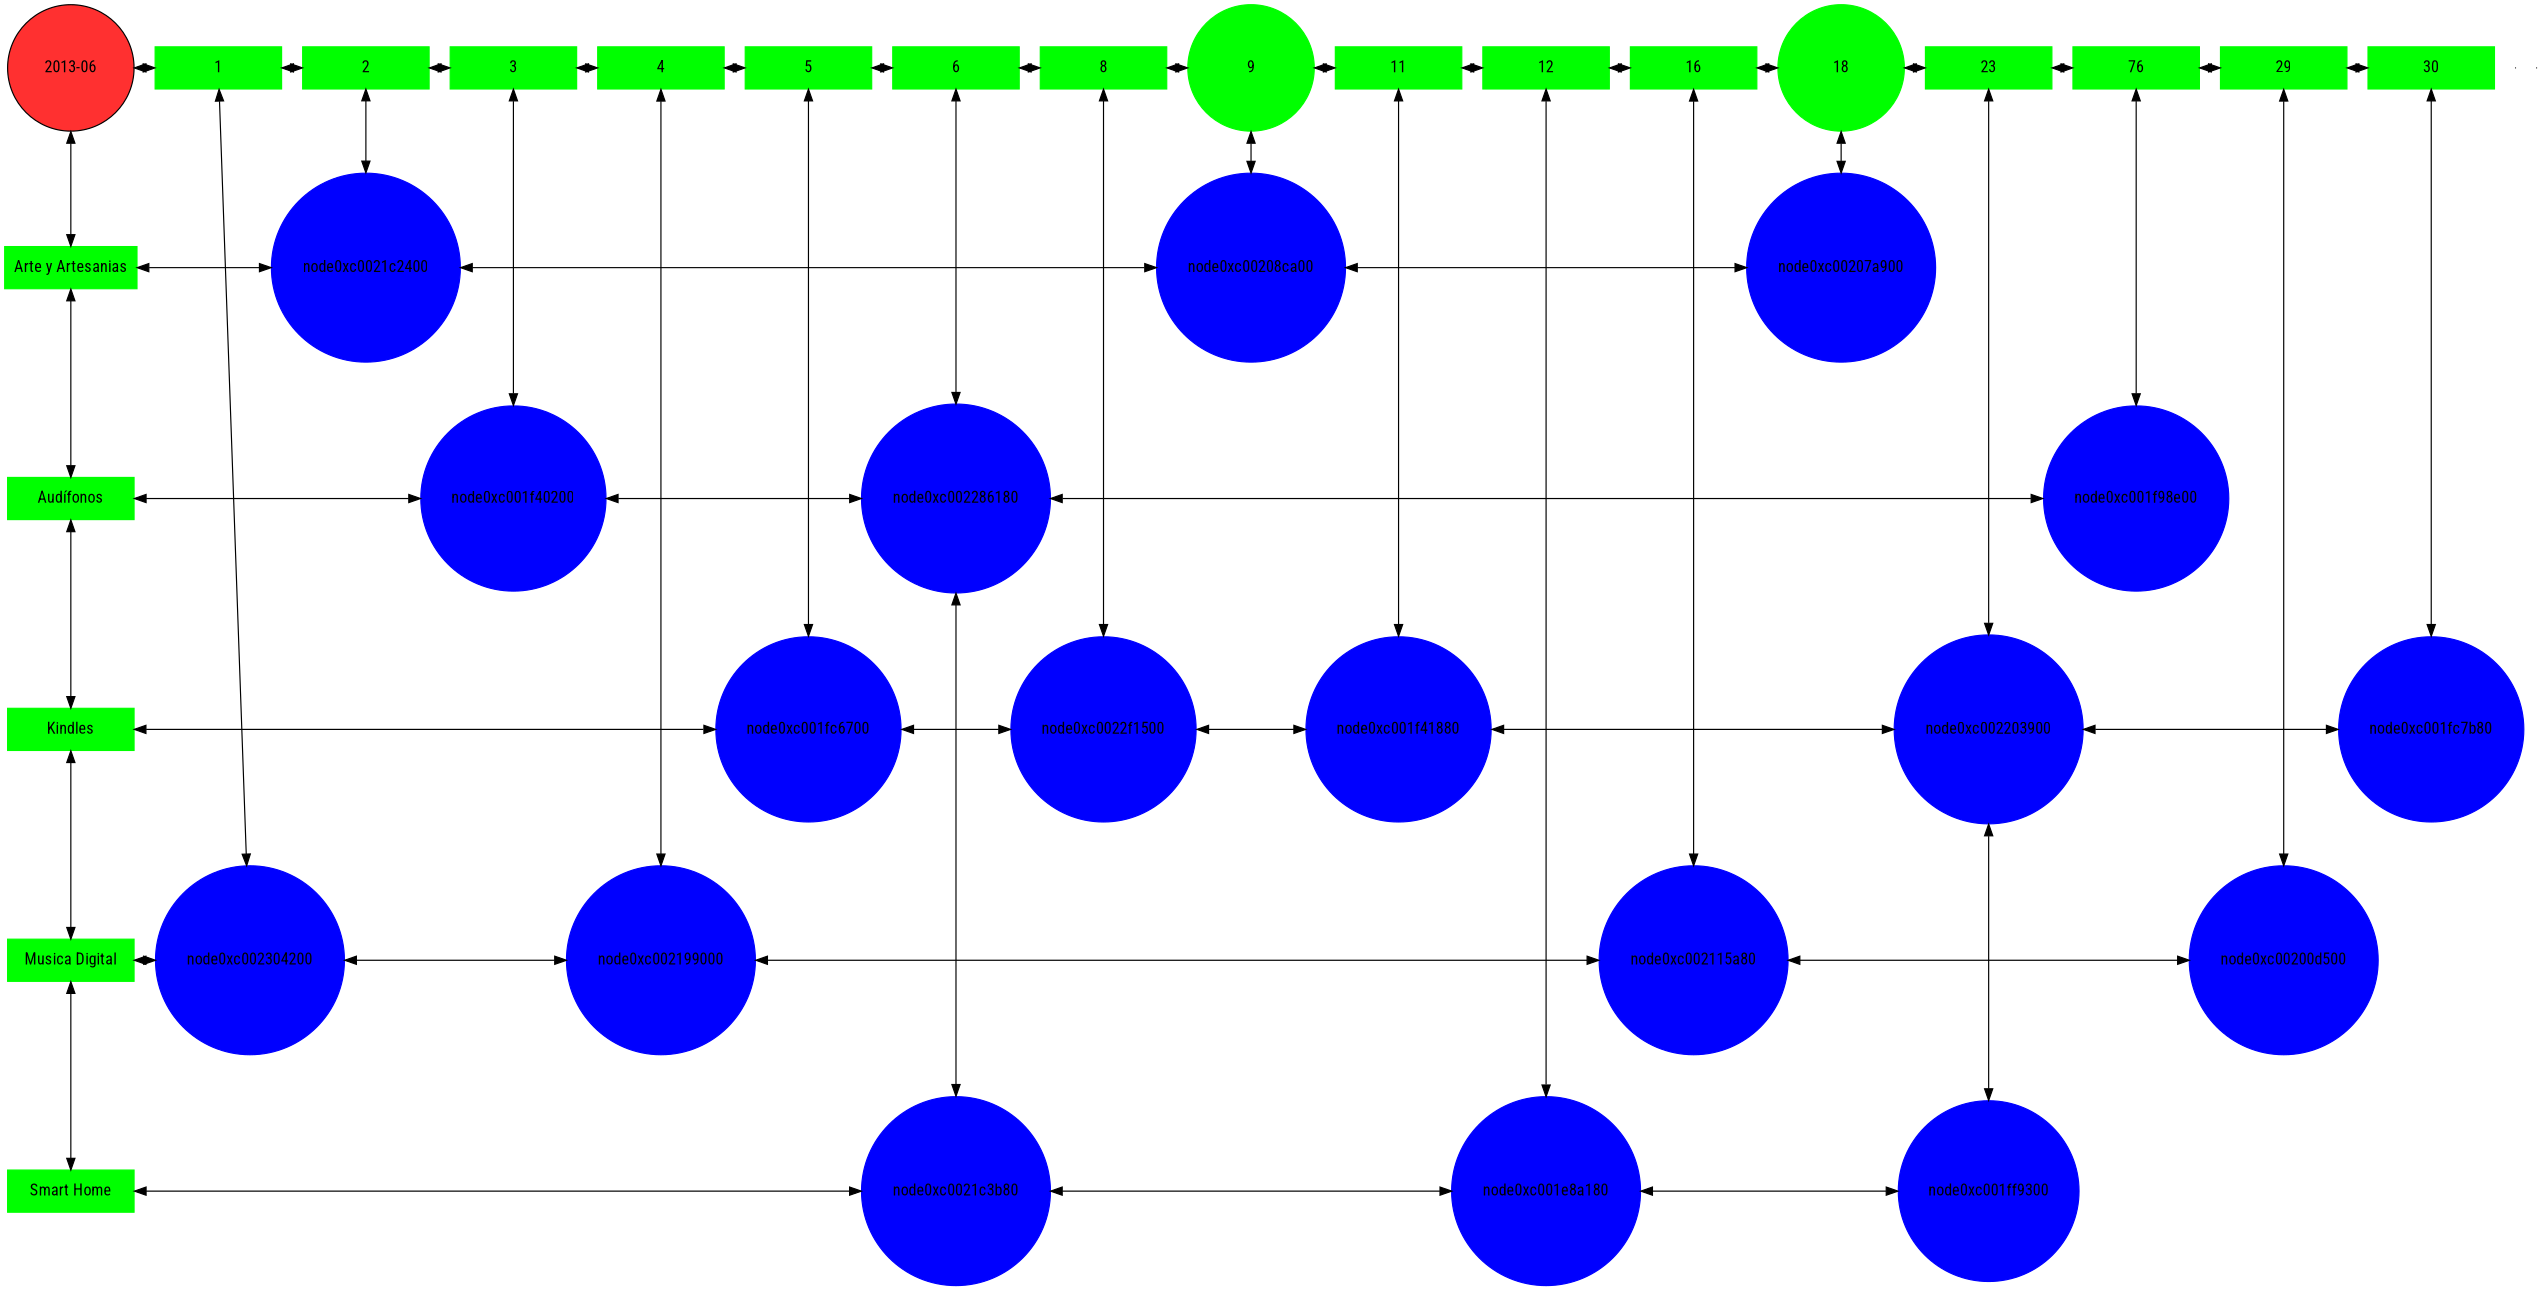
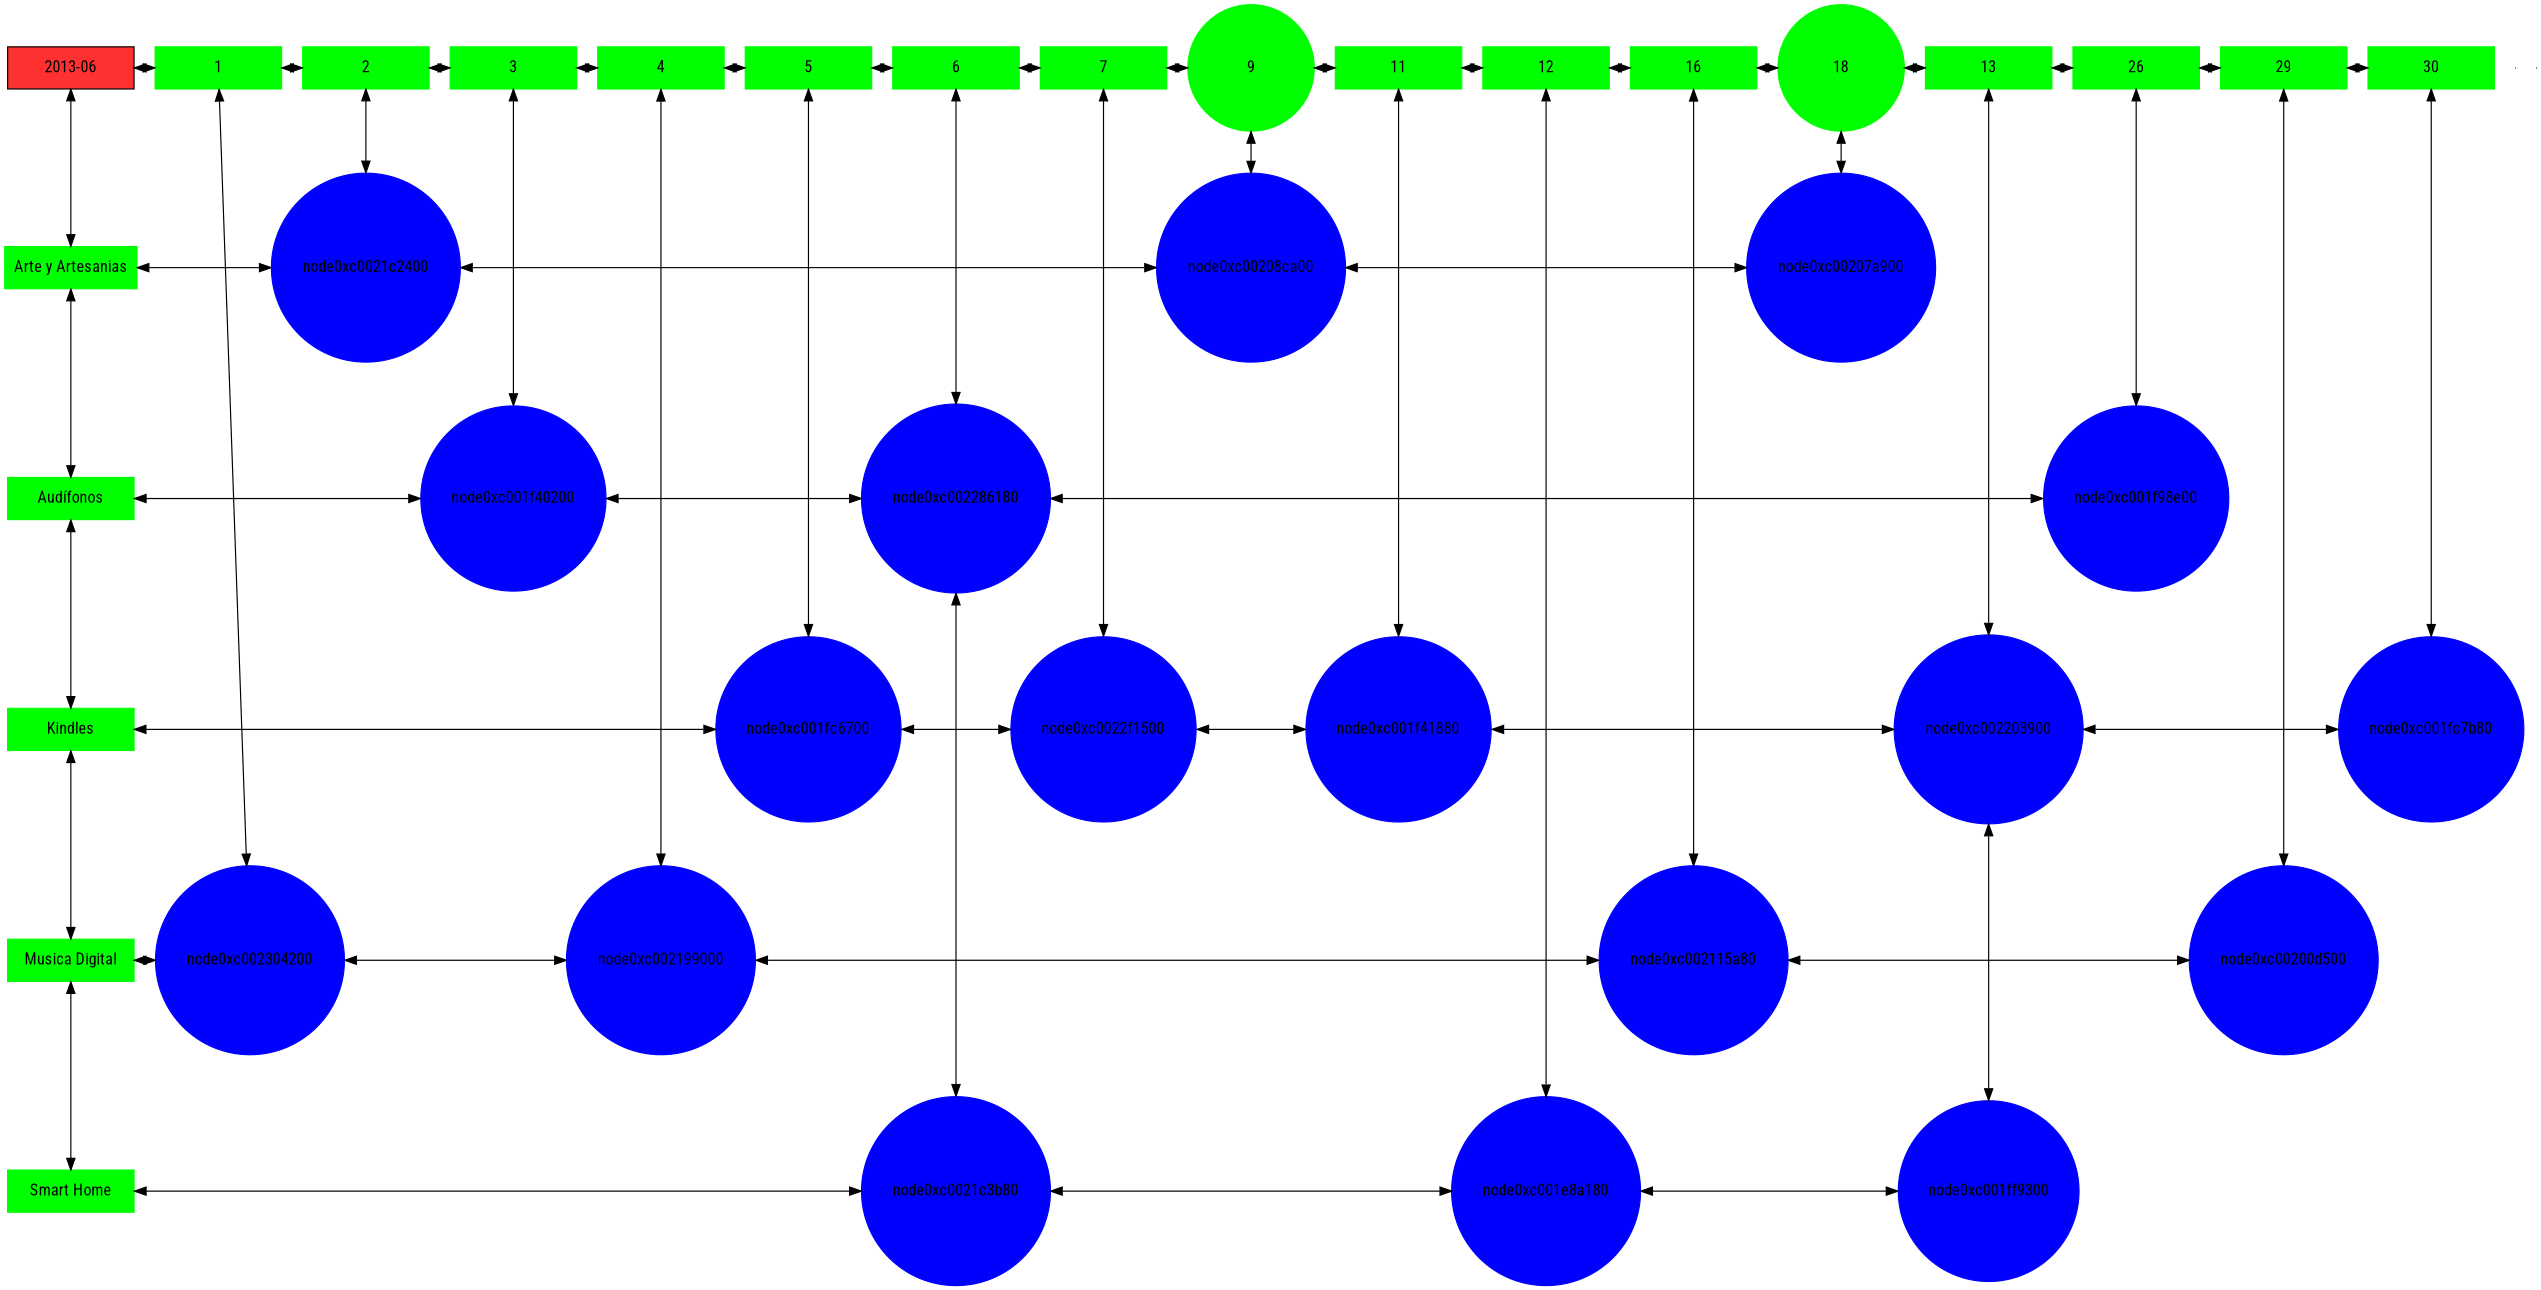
node "2013-06": shape circle -> box
node "8": label "8" -> "7"
node "23": label "23" -> "13"
node "76": label "76" -> "26"
